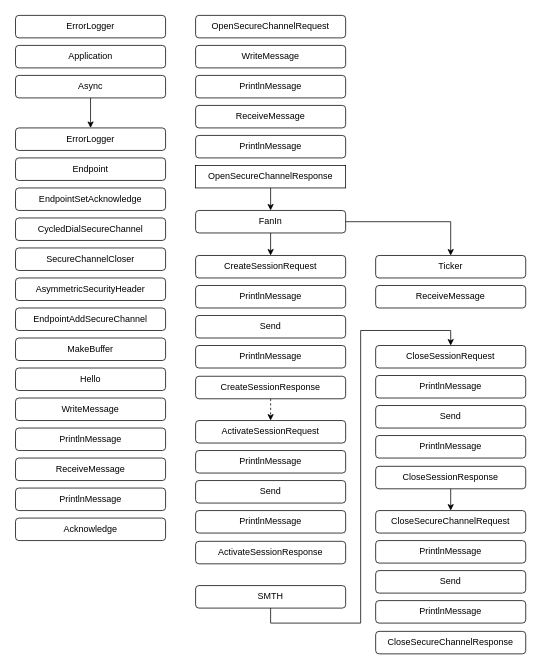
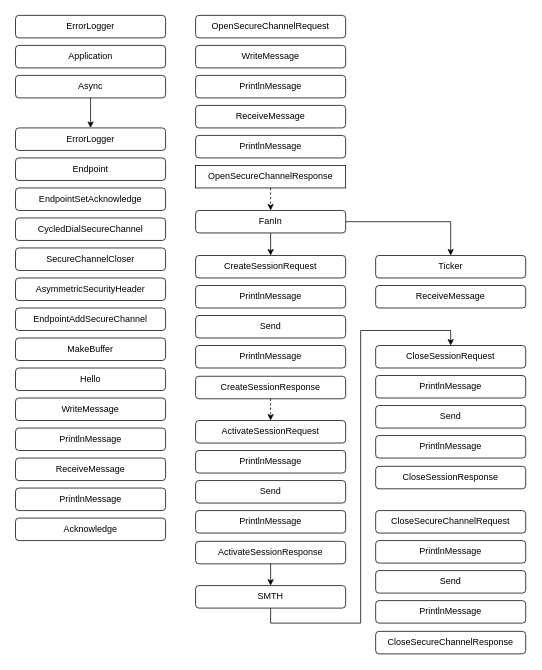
edge "OpenSecureChannelResponse" -> "FanIn": style solid -> dashed
edge "CloseSessionResponse" -> "CloseSecureChannelRequest": removed
edge "ActivateSessionResponse" -> "SMTH": added
